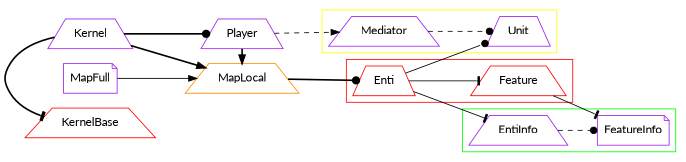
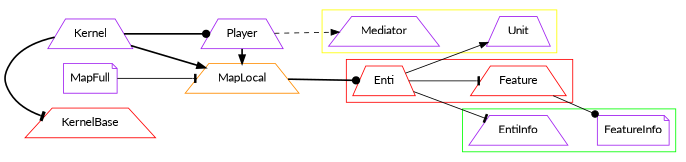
edge "Mediator" -> "Unit": removed
edge "Enti" -> "Unit": arrowhead dot -> normal
edge "MapFull" -> "MapLocal": arrowhead normal -> tee
edge "Feature" -> "FeatureInfo": arrowhead tee -> dot
edge "EntiInfo" -> "FeatureInfo": removed
